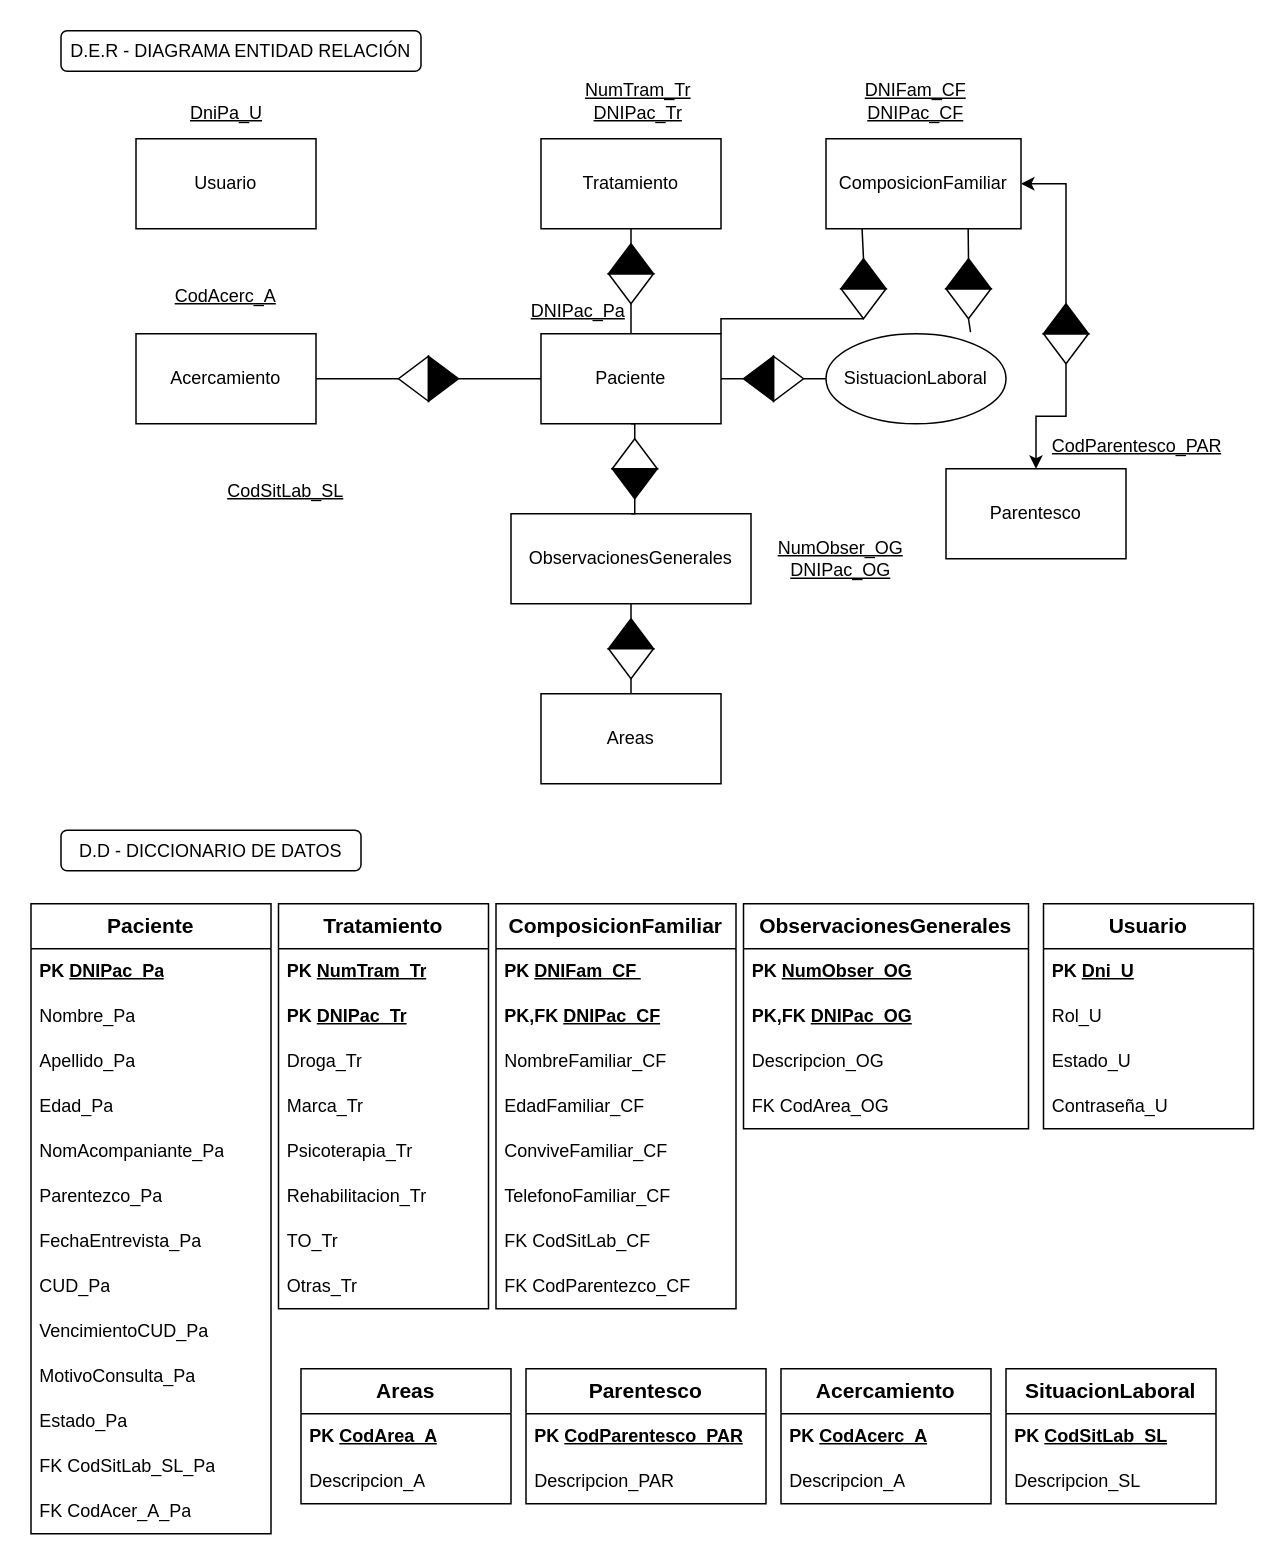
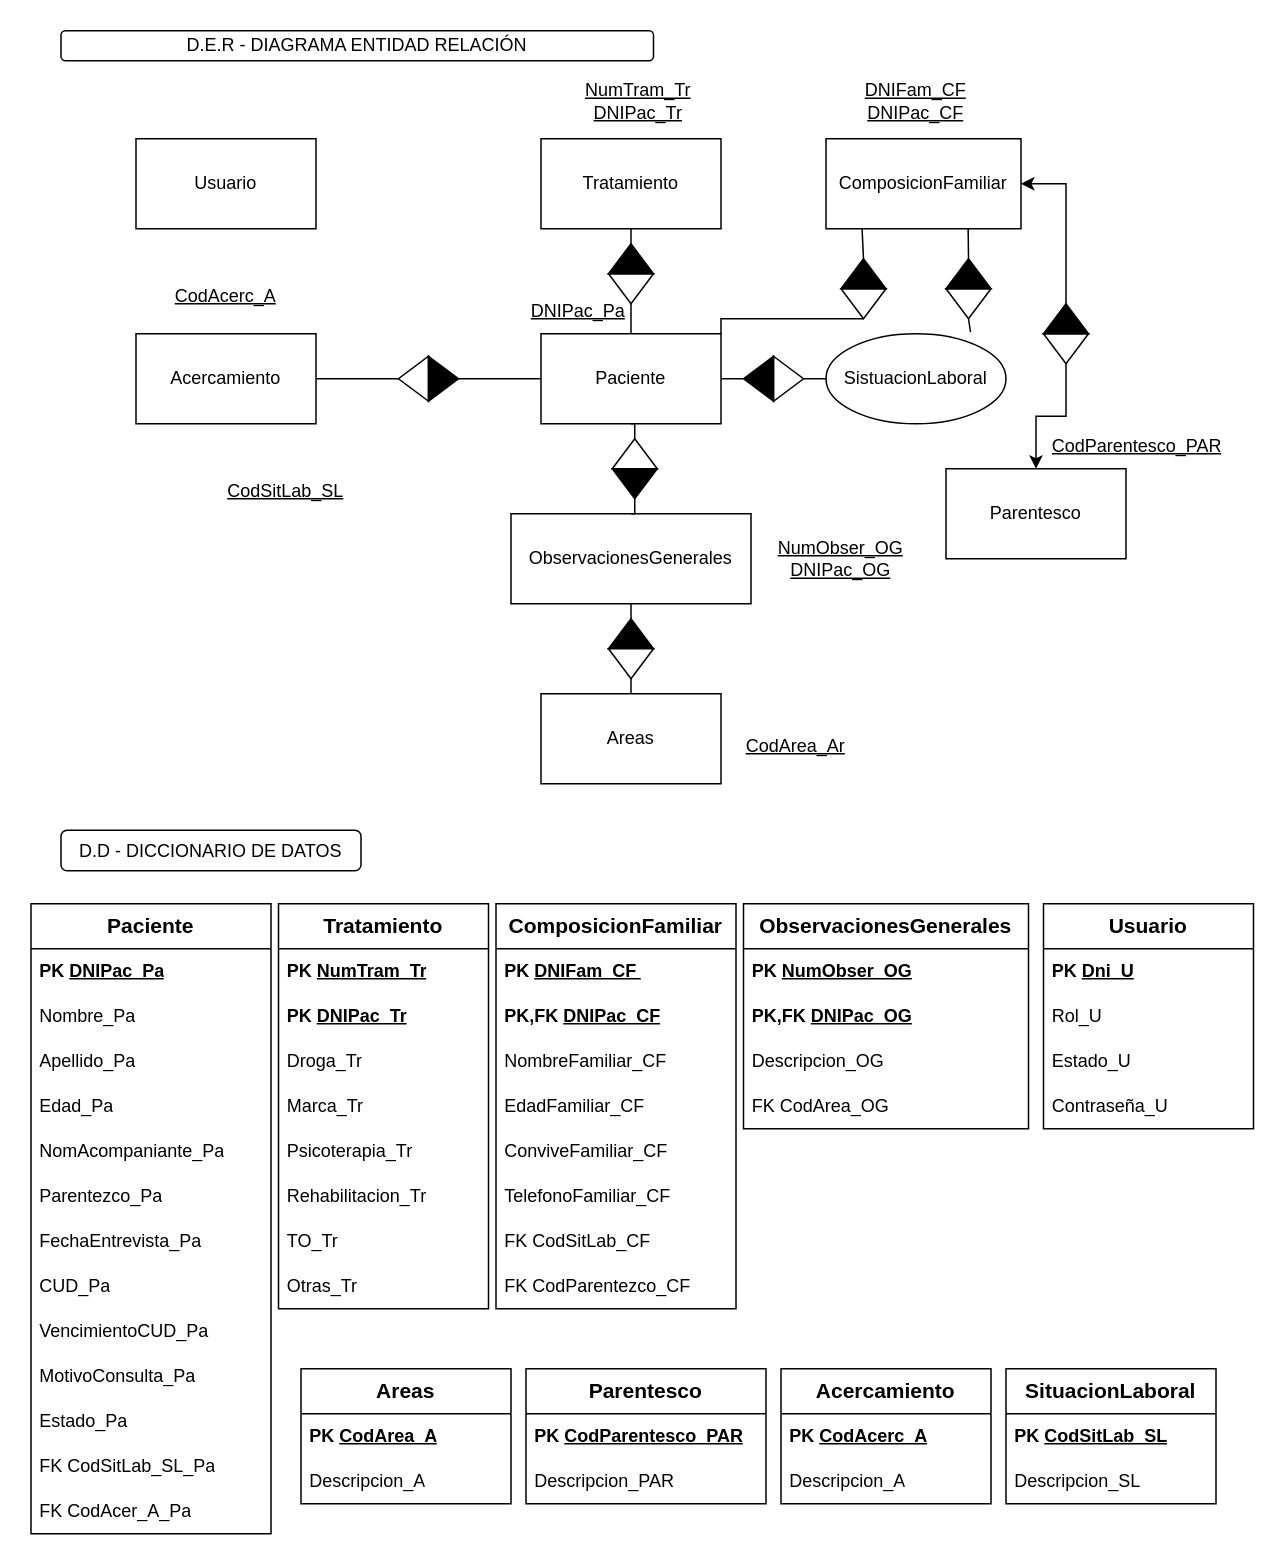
node "D.E.R - DIAGRAMA ENTIDAD RELACIÓN": size 360x41 -> 593x30
node "DniPa_U": removed
node "CodArea_Ar": added
